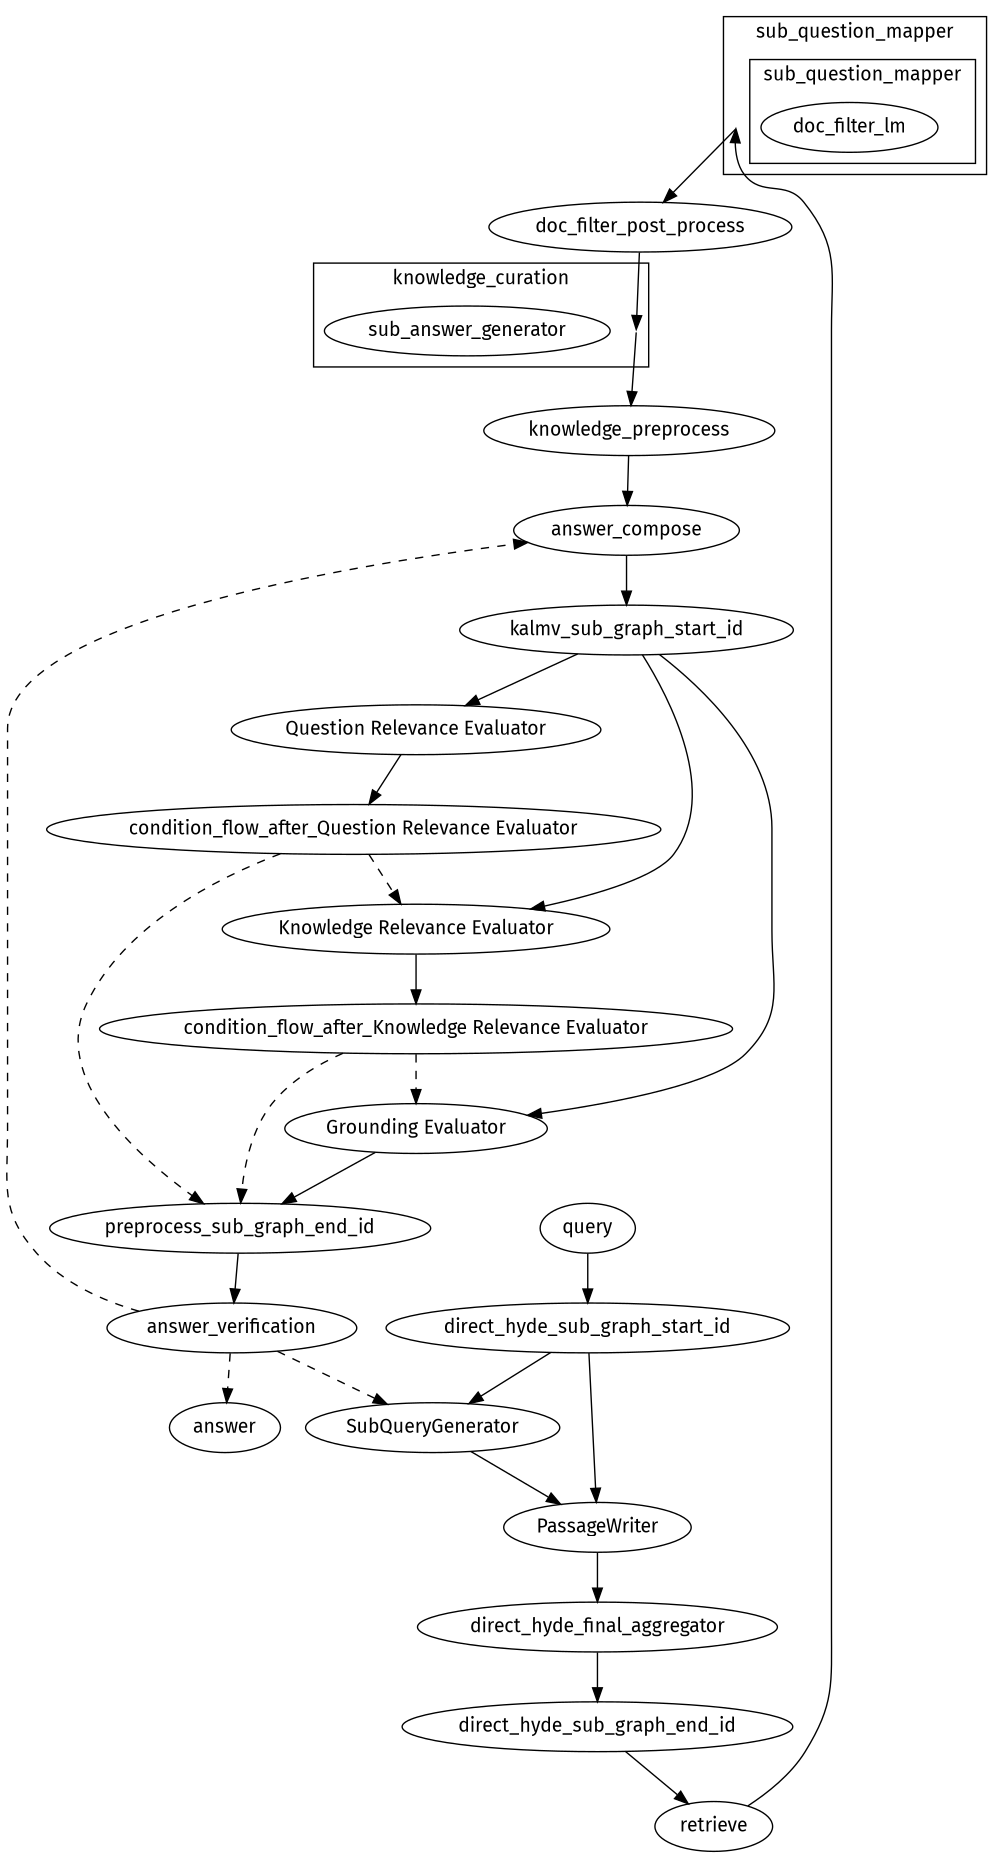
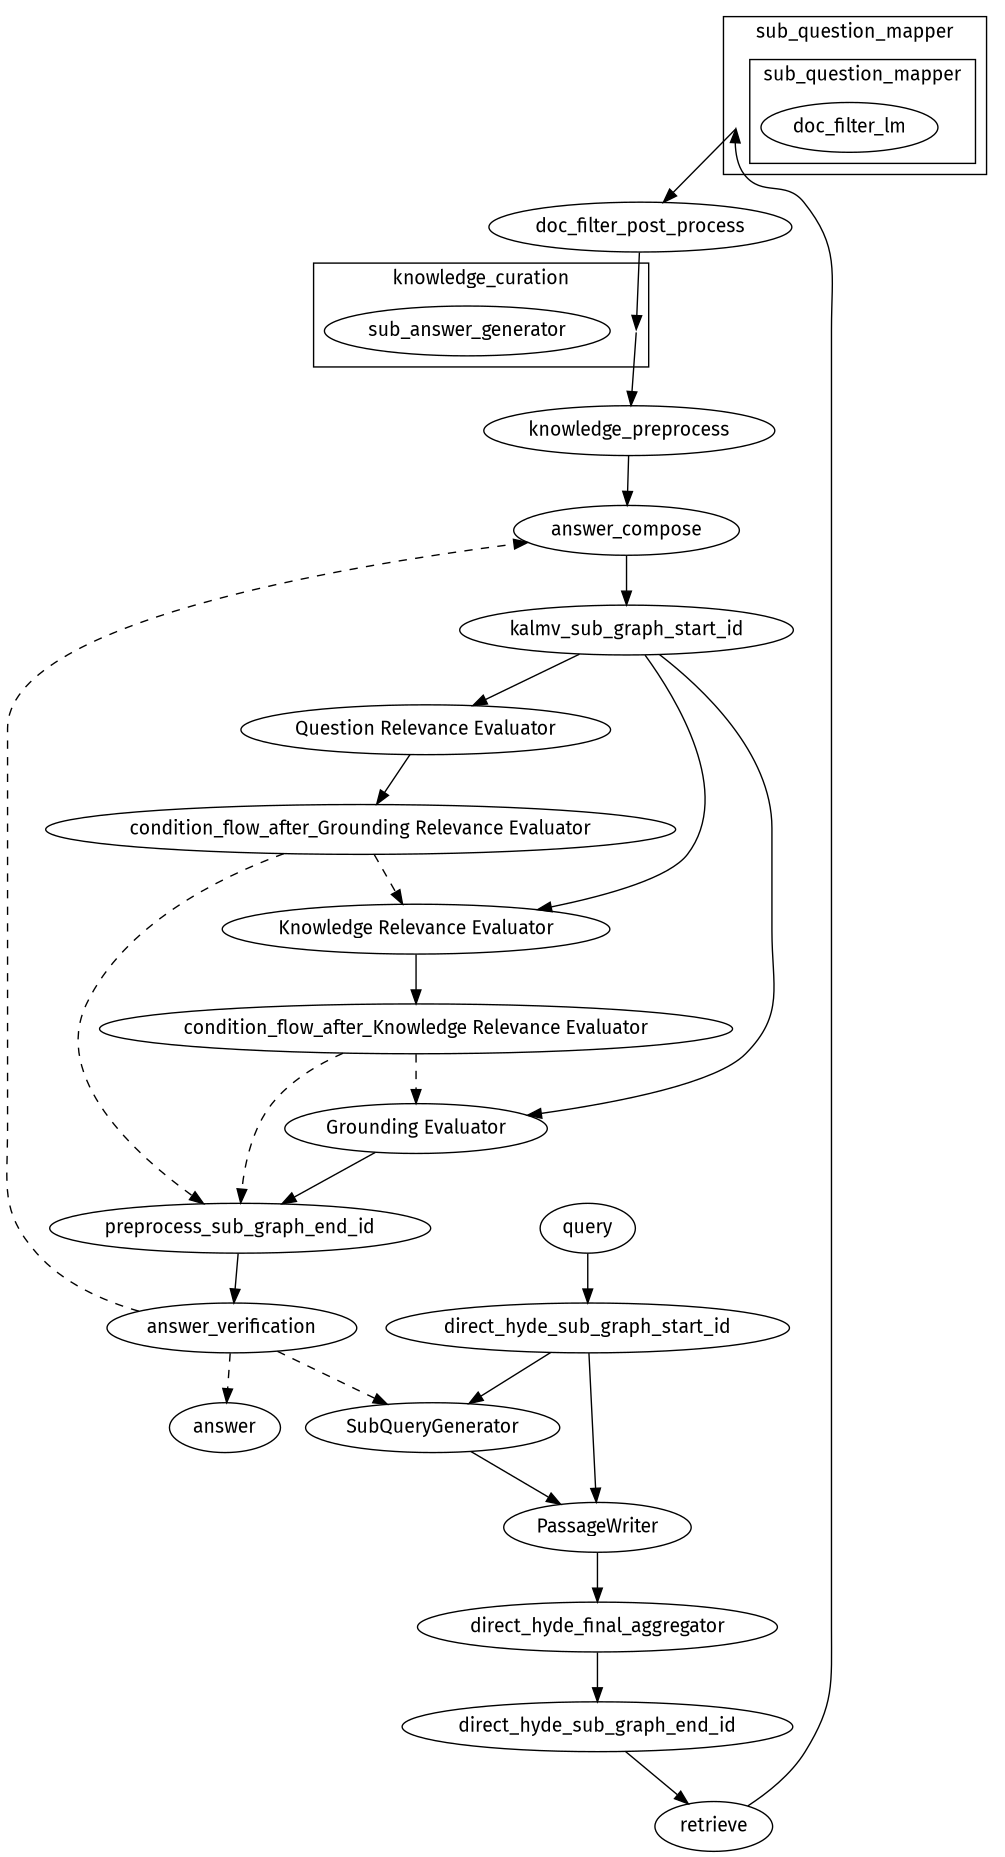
node "condition_flow_after_Question Relevance Evaluator": label "condition_flow_after_Question Relevance Evaluator" -> "condition_flow_after_Grounding Relevance Evaluator"
